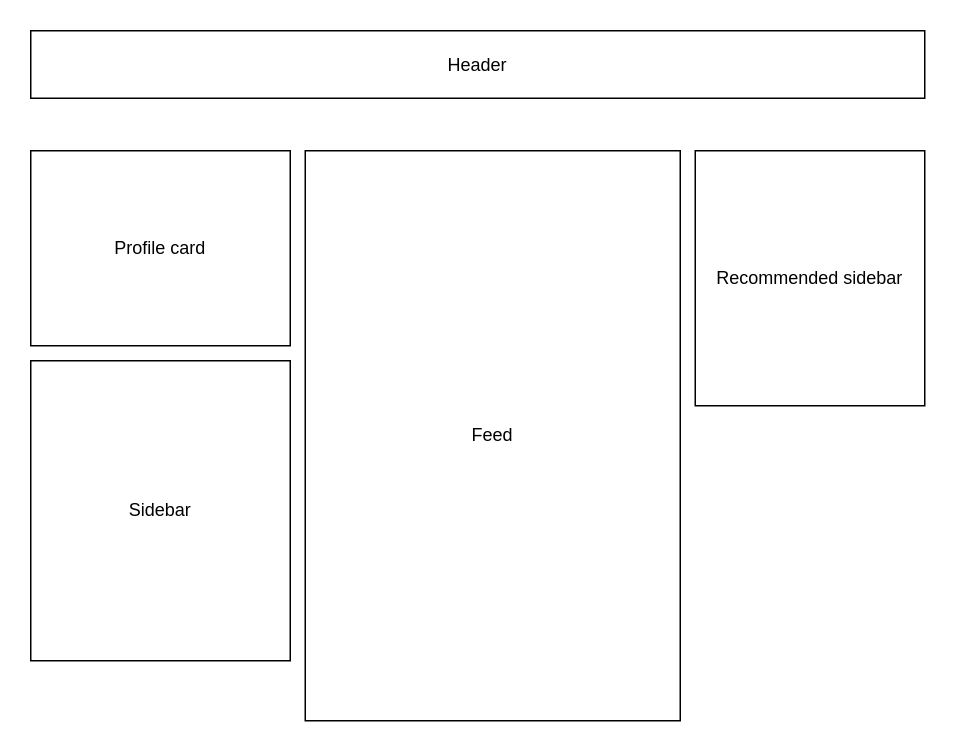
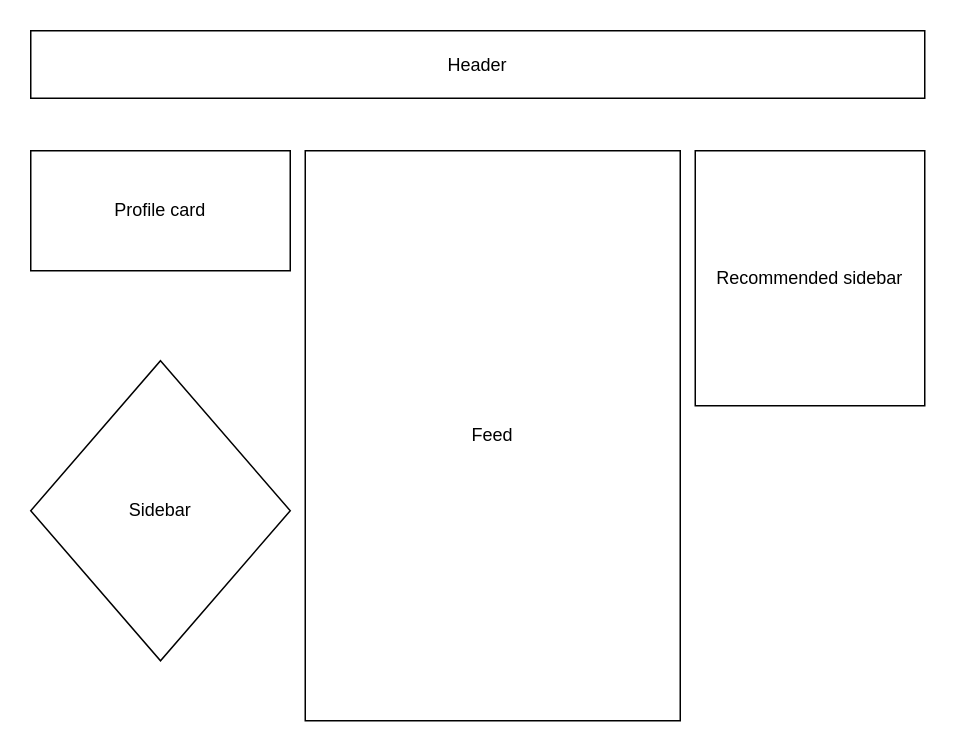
node "Profile card": size 260x195 -> 260x120
node "Sidebar": shape rectangle -> diamond
